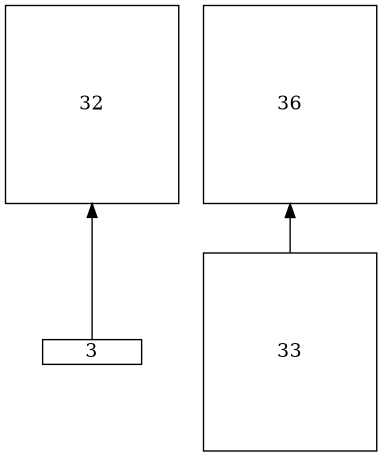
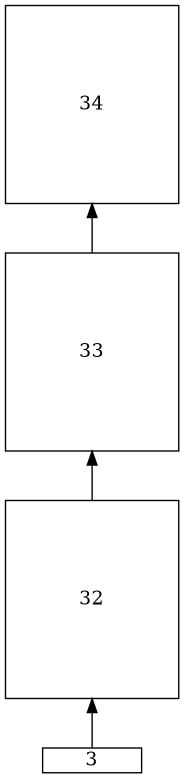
node "36": label "36" -> "34"
edge "32" -> "33": added
